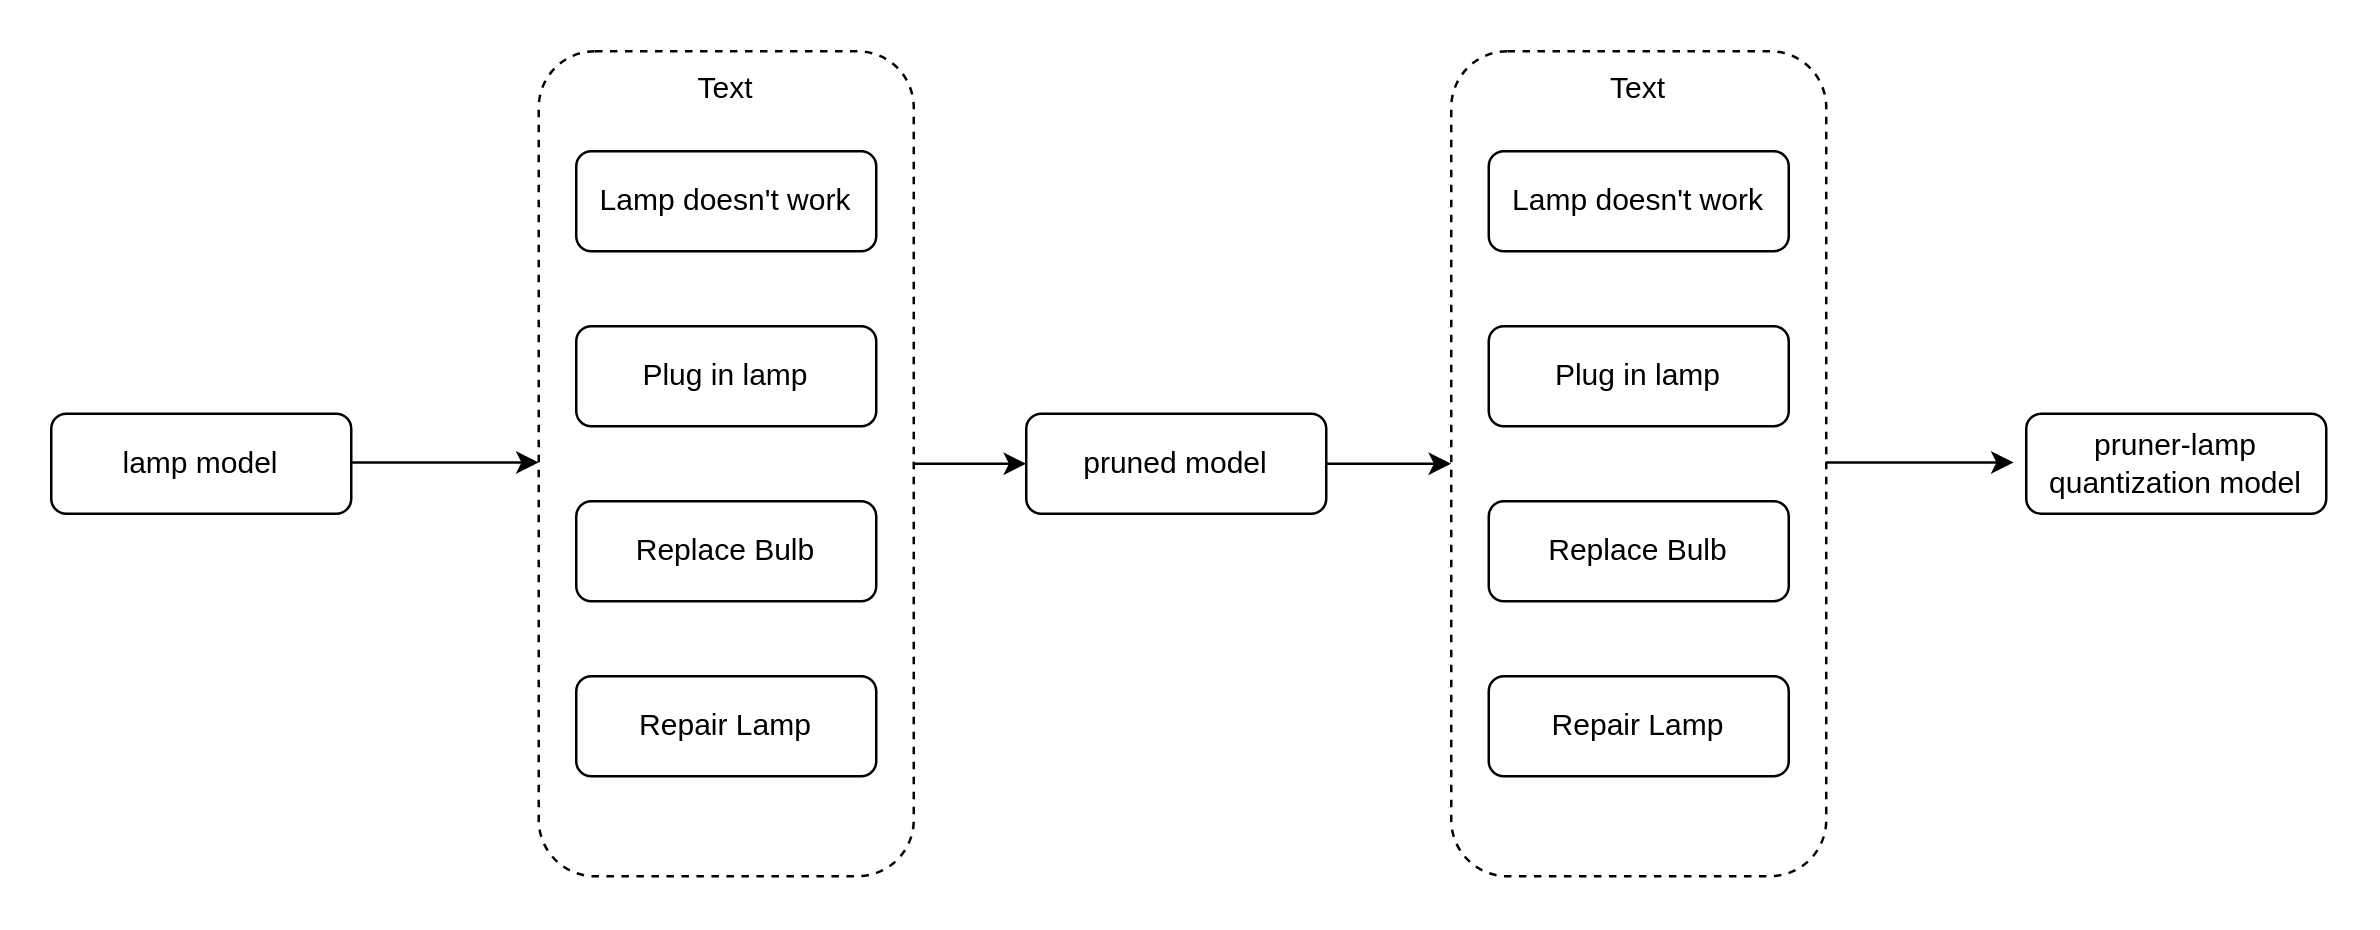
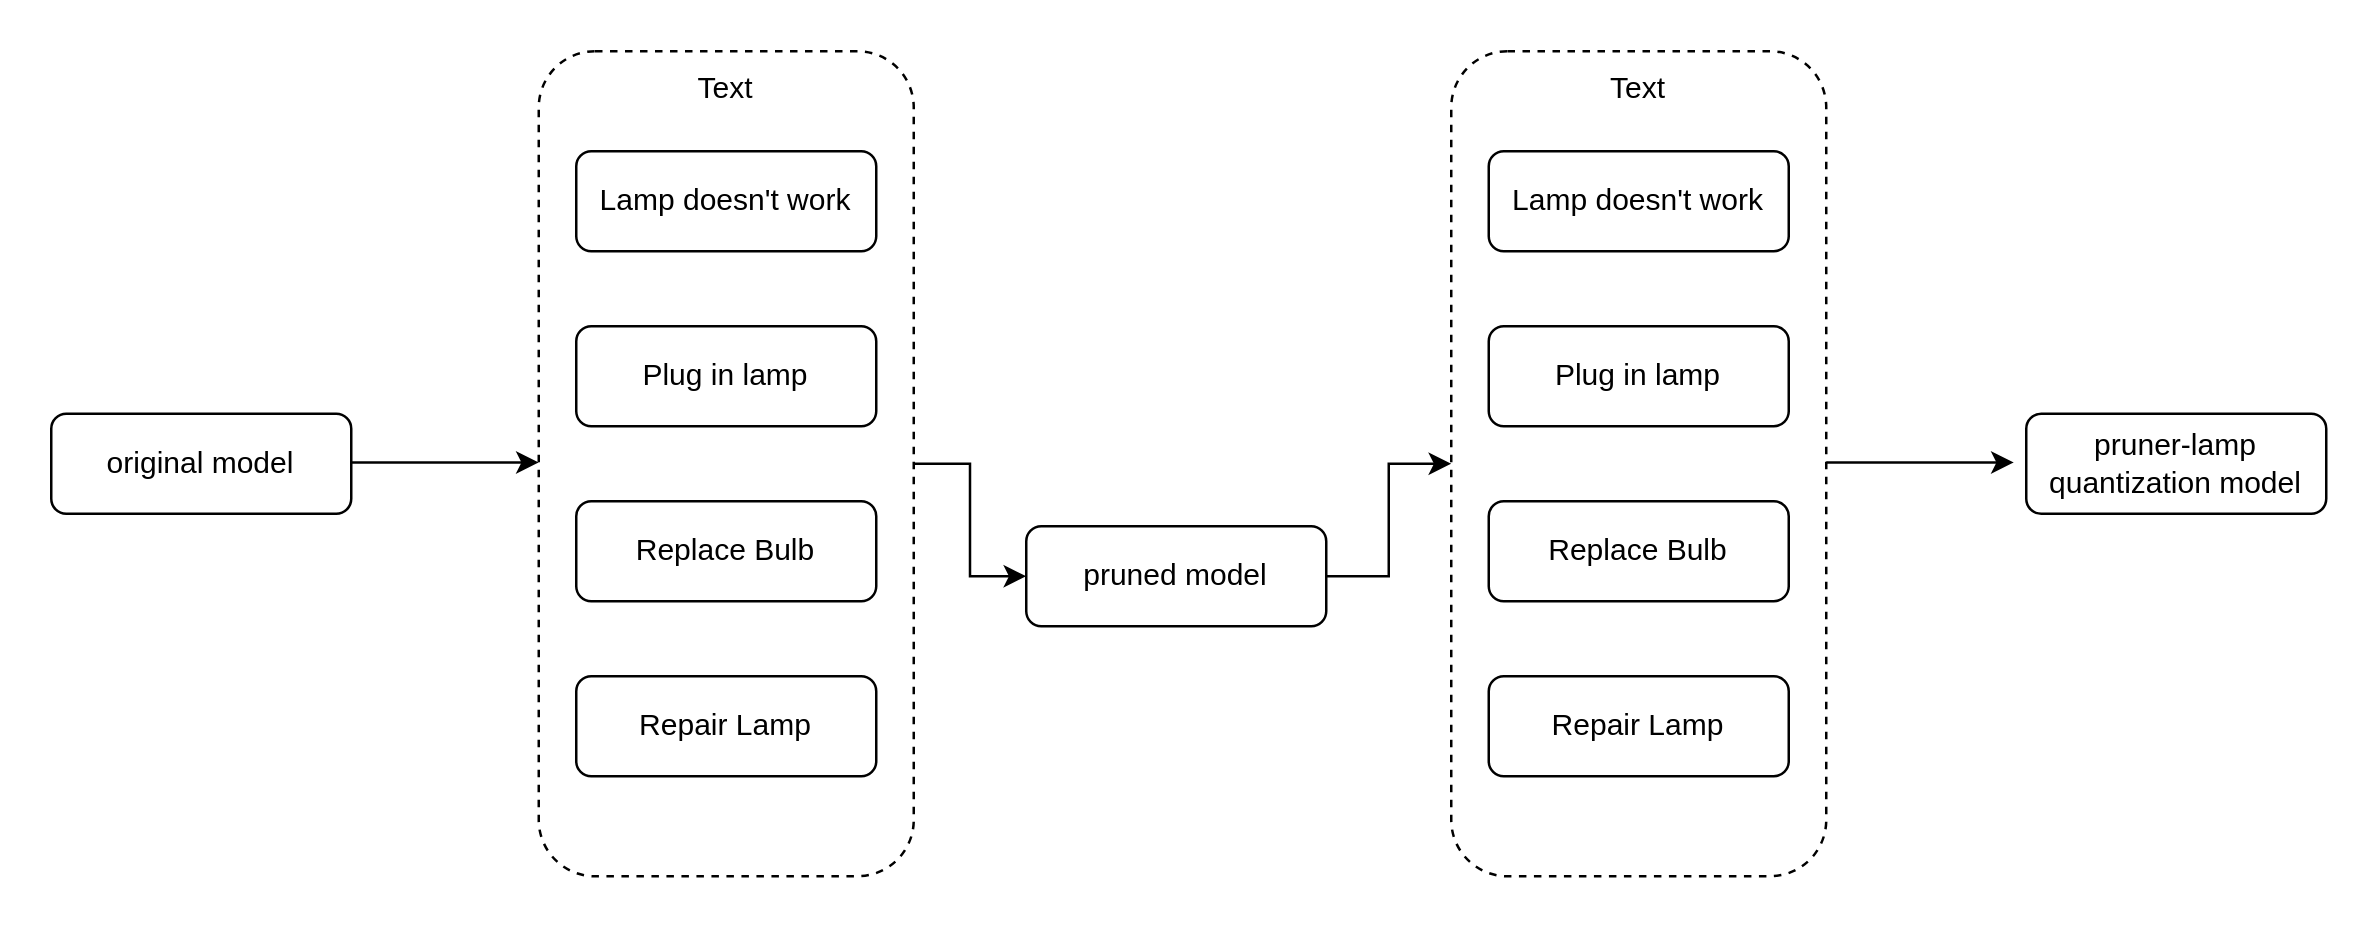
node "lamp model": label "lamp model" -> "original model"
node "pruned model": moved (1176, 464) -> (1176, 576)
